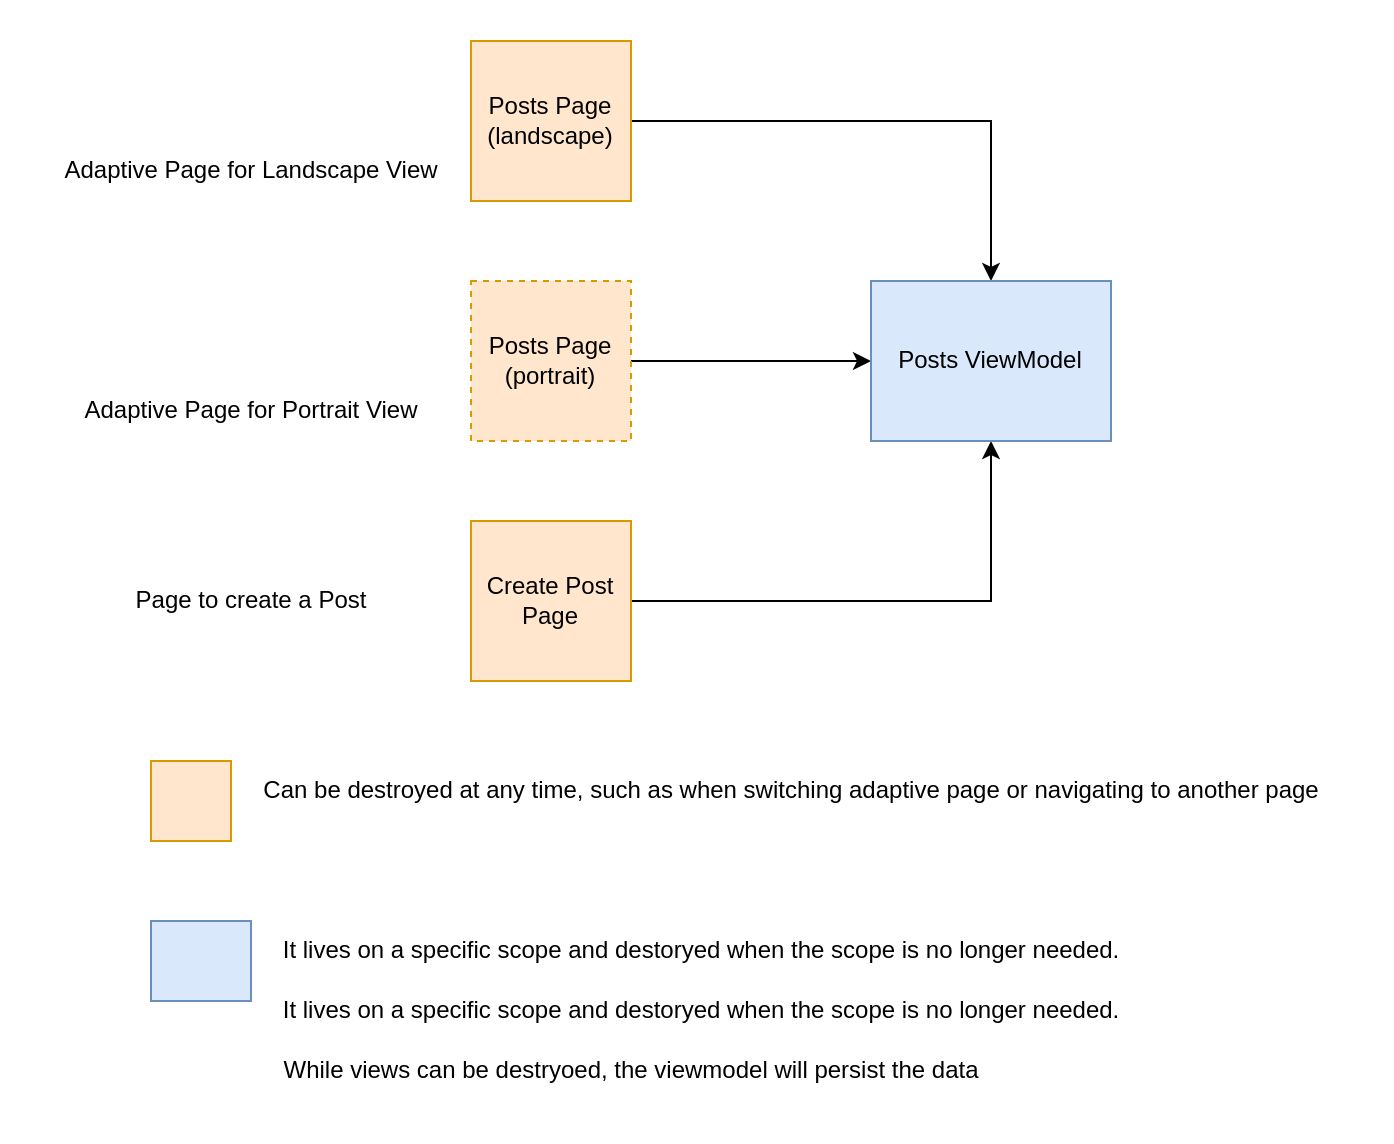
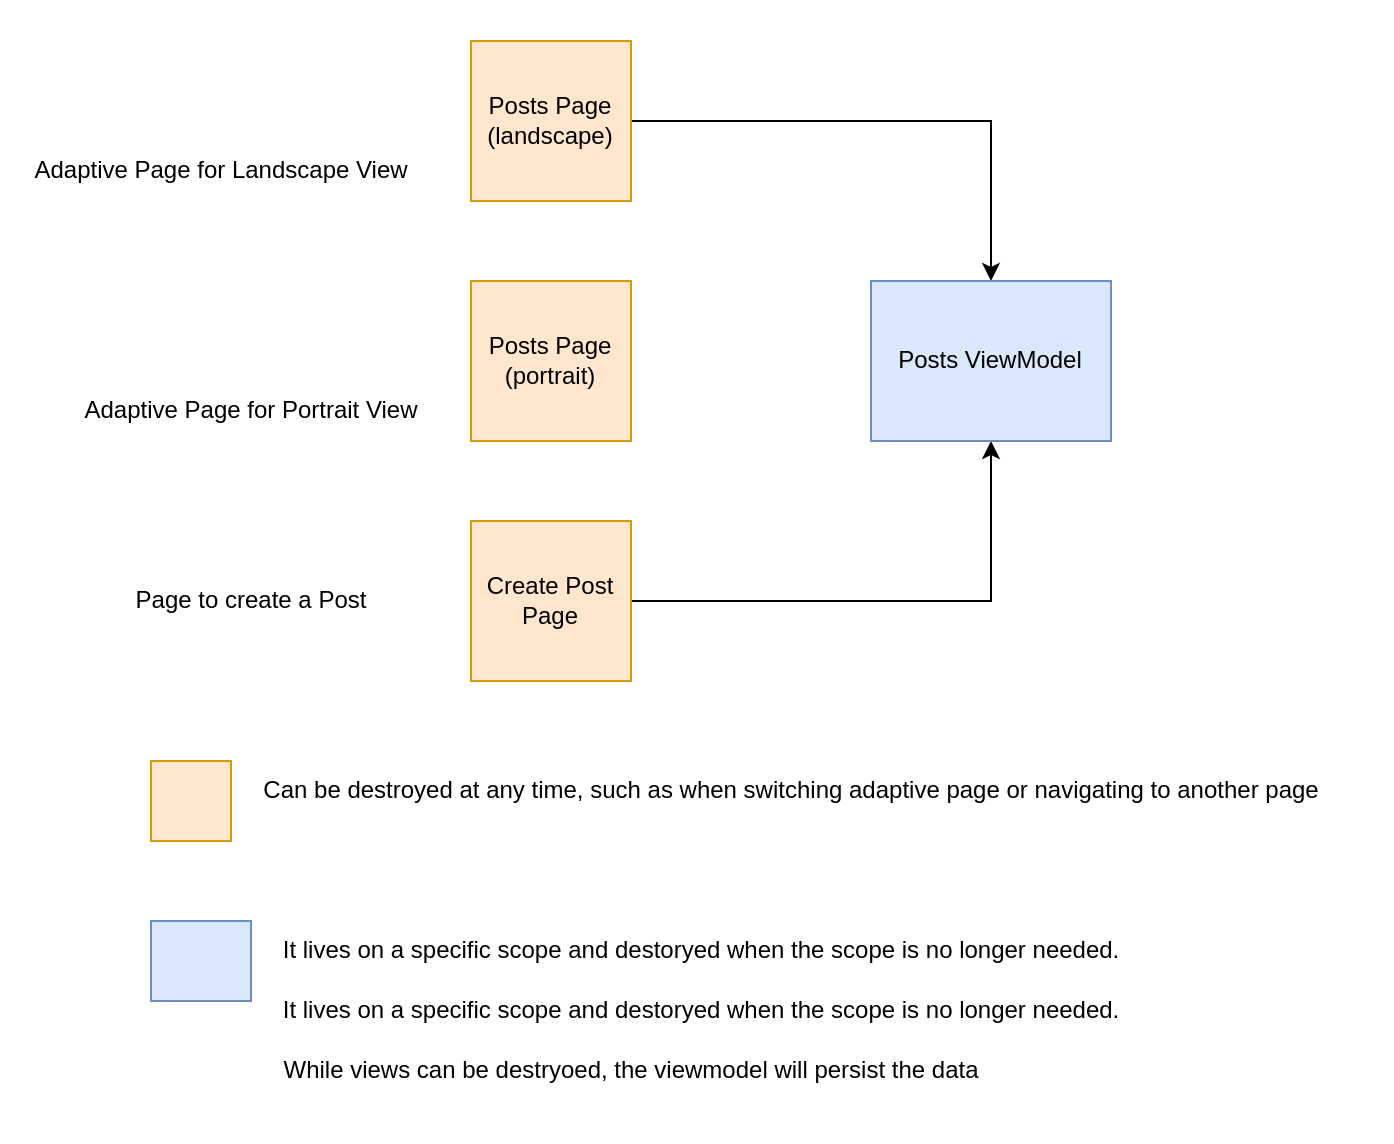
node "Adaptive Page for Landscape View": moved (251, 171) -> (221, 171)
node "Posts Page (portrait)": style dashed -> solid
edge "Posts Page (portrait)" -> "Posts ViewModel": removed
